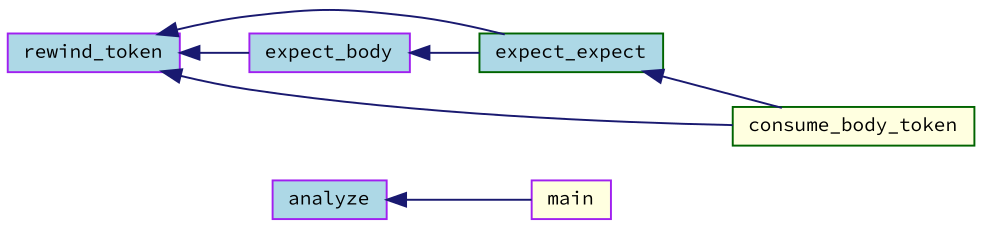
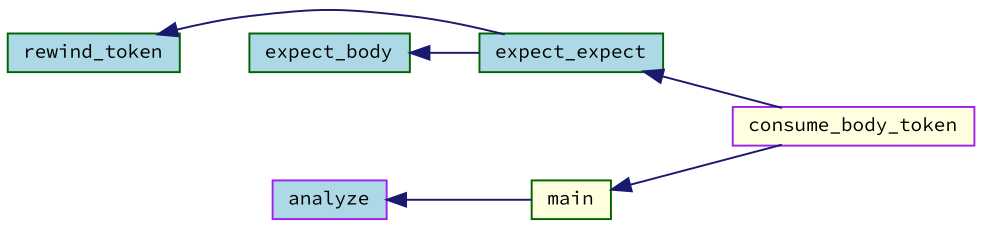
node "rewind_token": color purple -> darkgreen
edge "expect_body" -> "rewind_token": removed
node "expect_body": color purple -> darkgreen
edge "consume_body_token" -> "rewind_token": now "consume_body_token" -> "main"
node "consume_body_token": color darkgreen -> purple
node "main": color purple -> darkgreen
